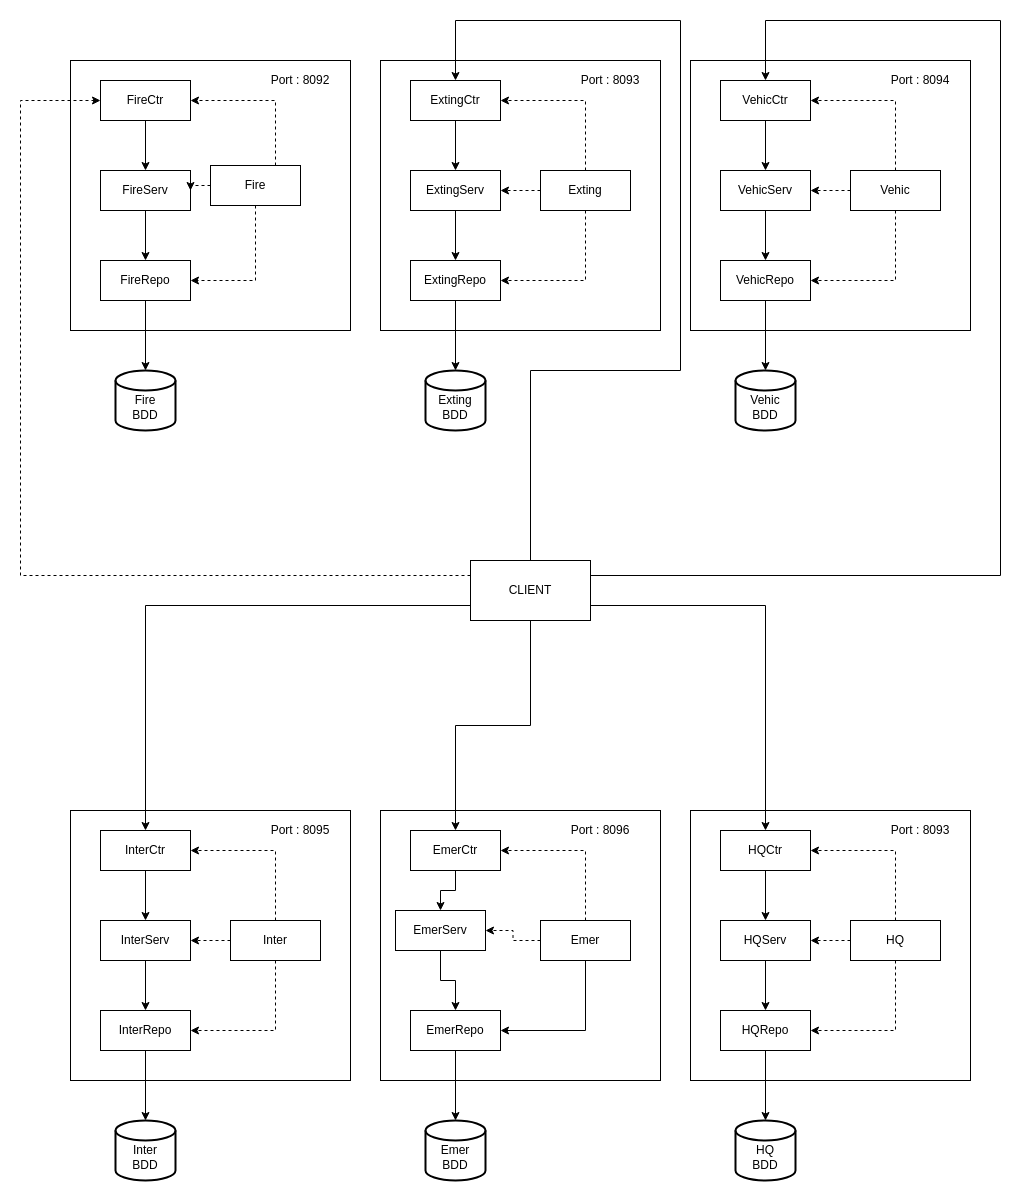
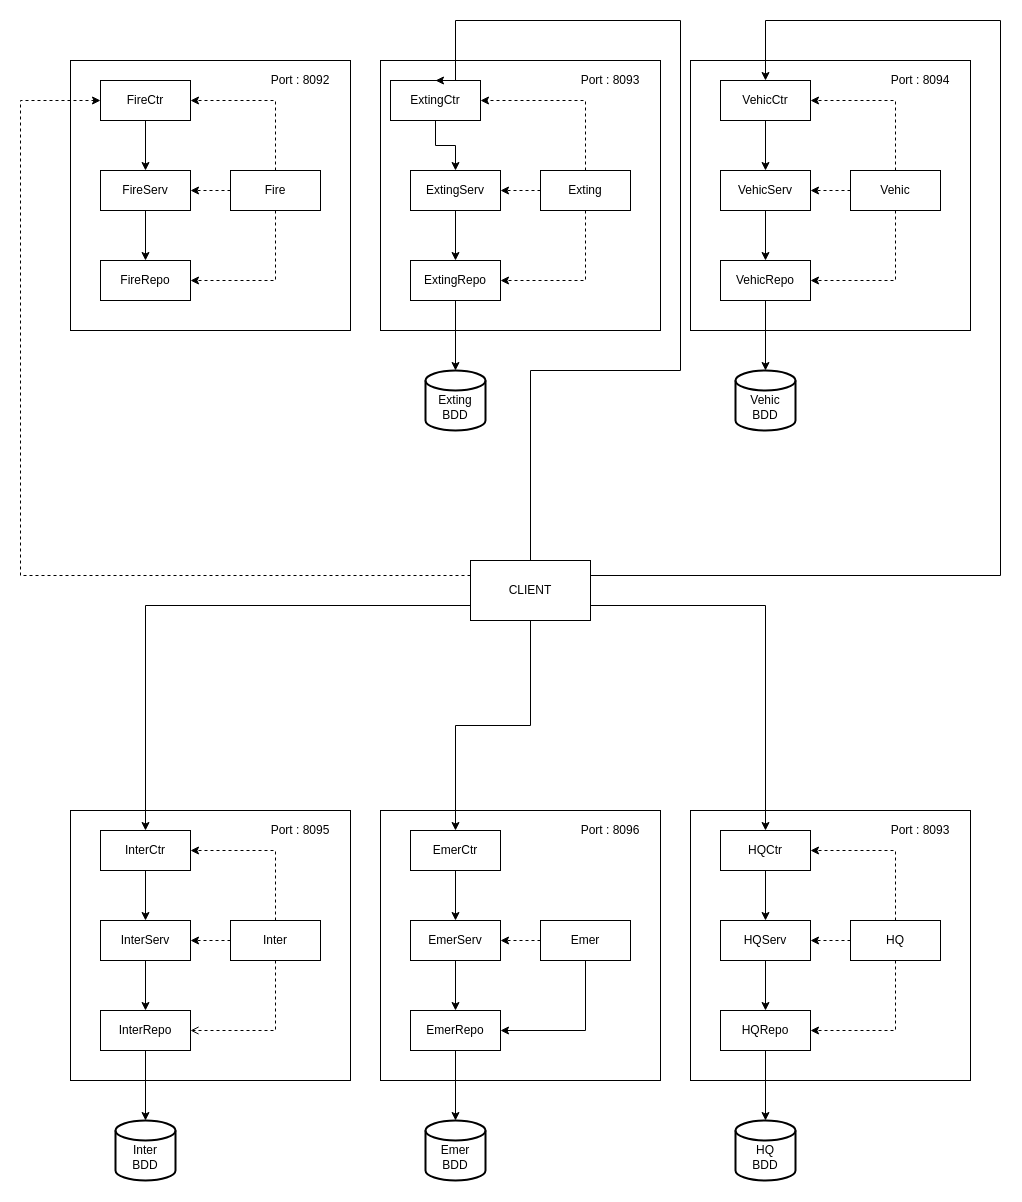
node "ExtingCtr": moved (456, 101) -> (436, 101)
node "Fire": moved (256, 186) -> (276, 191)
edge "FireRepo" -> "Fire BDD": removed
node "Fire BDD": removed
node "Port : 8096": moved (601, 831) -> (611, 831)
edge "Emer" -> "EmerCtr": removed
node "EmerServ": moved (441, 931) -> (456, 941)
edge "Inter" -> "InterRepo": arrowhead classic -> open
